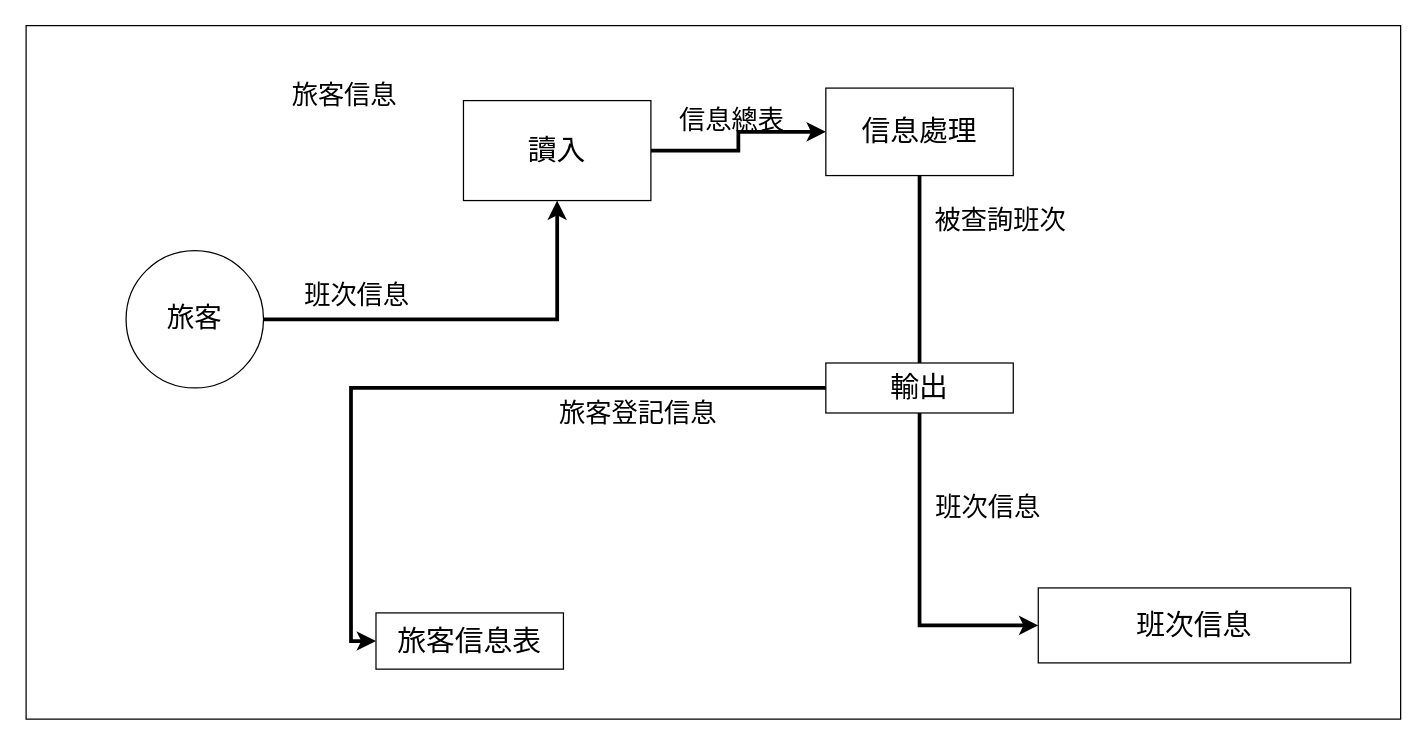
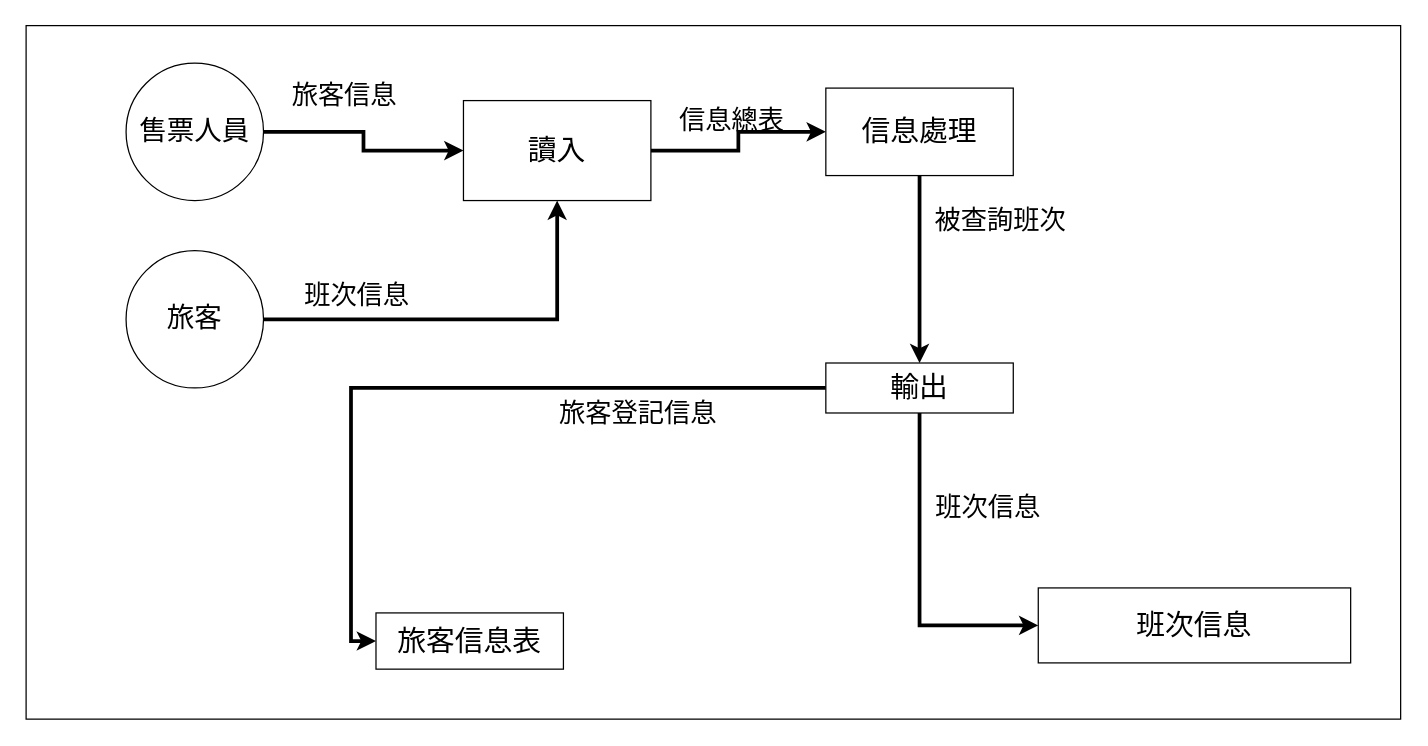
node "售票人員": added
edge "售票人員" -> "讀入": added
edge "信息處理" -- "輸出": arrowhead none -> classic
